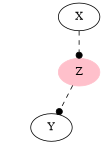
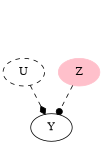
node "X": removed
node "U": added
